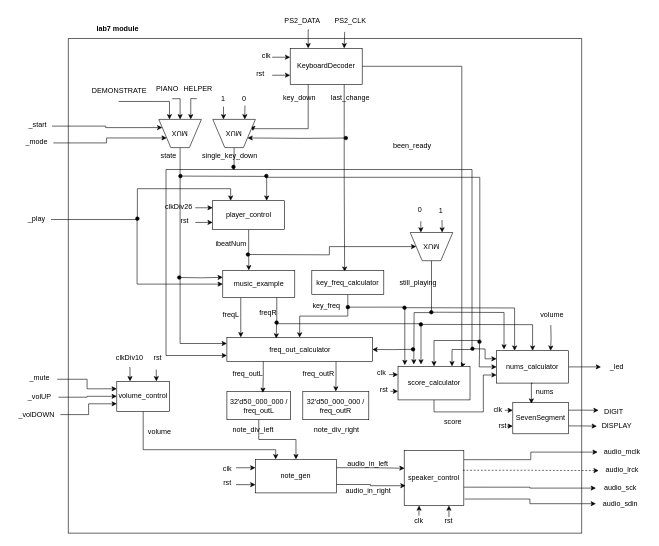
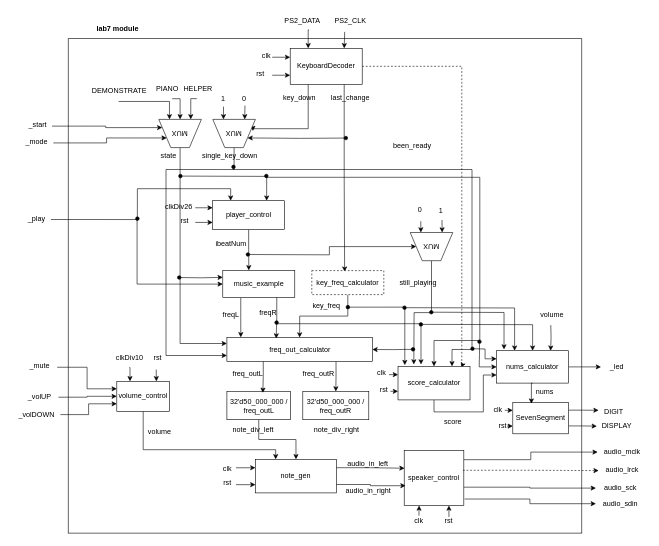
edge "KeyboardDecoder" -> "score_calculator": style solid -> dashed
node "key_freq_calculator": style solid -> dashed
node "_mute": moved (39, 378) -> (39, 366)
